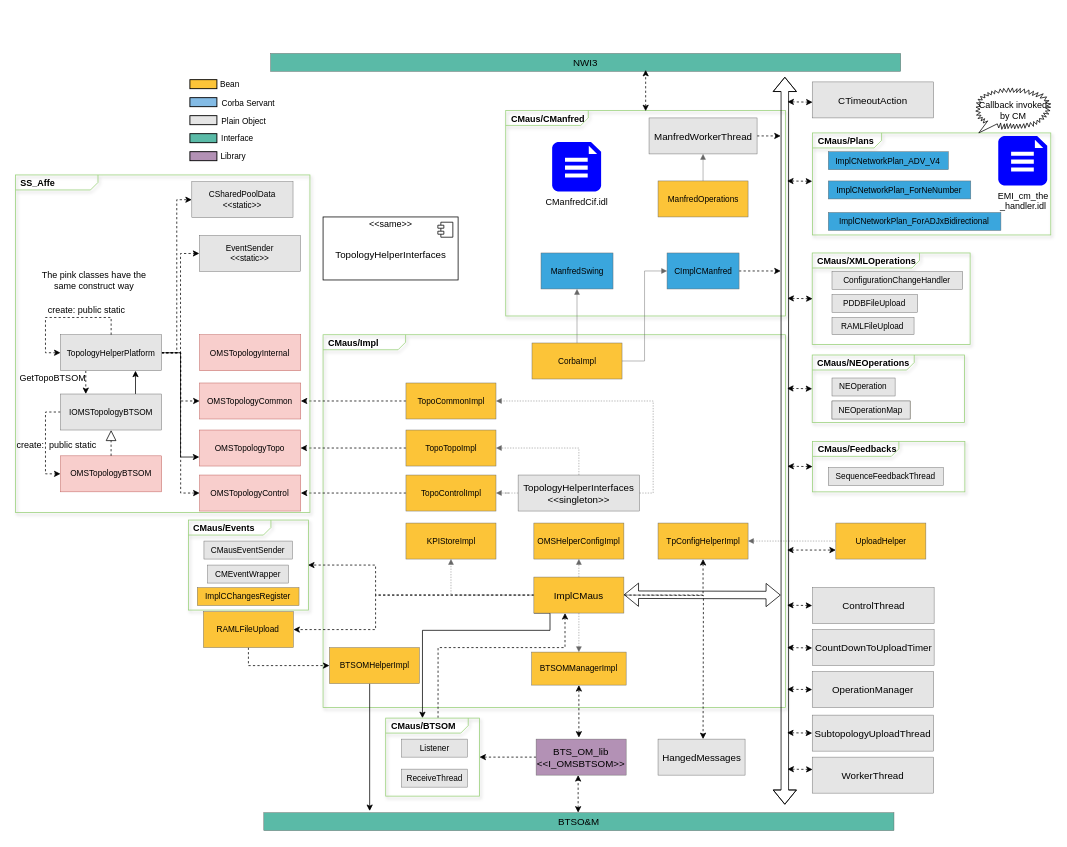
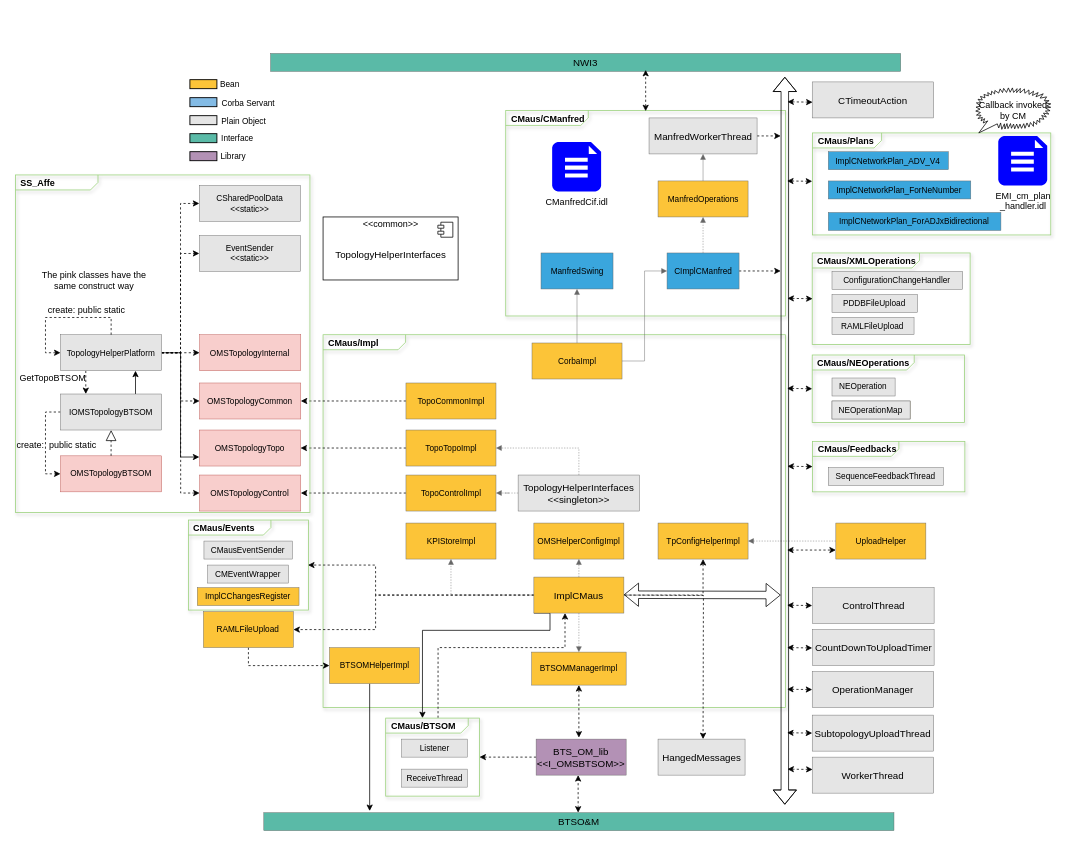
node "CSharedPoolData <<static>>": moved (242, 200) -> (250, 203)
node "EMI_cm_the _handler.idl": label "EMI_cm_the _handler.idl" -> "EMI_cm_plan _handler.idl"
edge "CImplCManfred" -> "ManfredOperations": added
node "<<same>>": label "<<same>>" -> "<<common>>"
edge "TopologyHelperPlatform" -> "OMSTopologyInternal": added
edge "TopologyHelperInterfaces <<singleton>>" -> "TopoCommonImpl": removed
